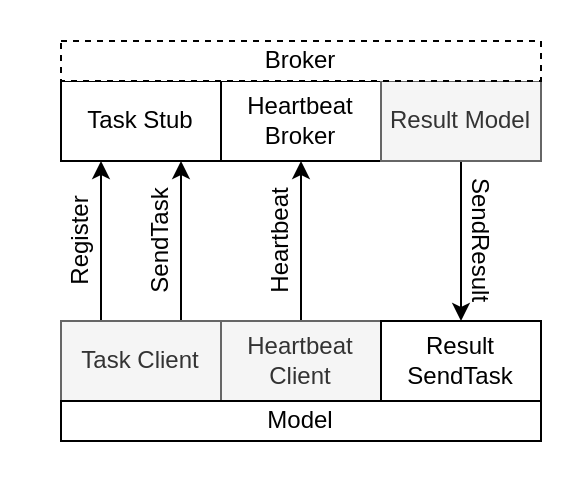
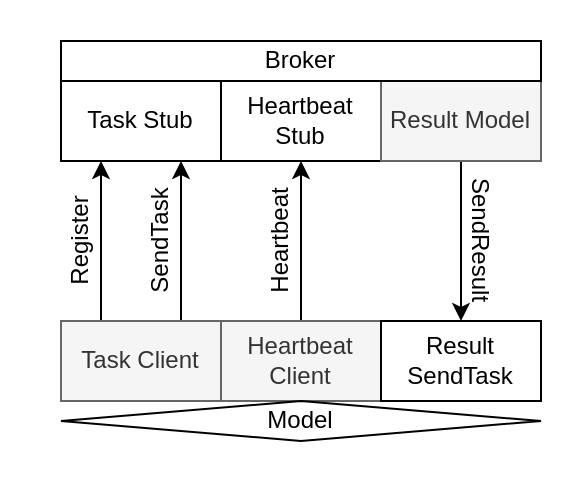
node "Broker": style dashed -> solid
node "Heartbeat Broker": label "Heartbeat Broker" -> "Heartbeat Stub"
node "Model": shape rectangle -> diamond
